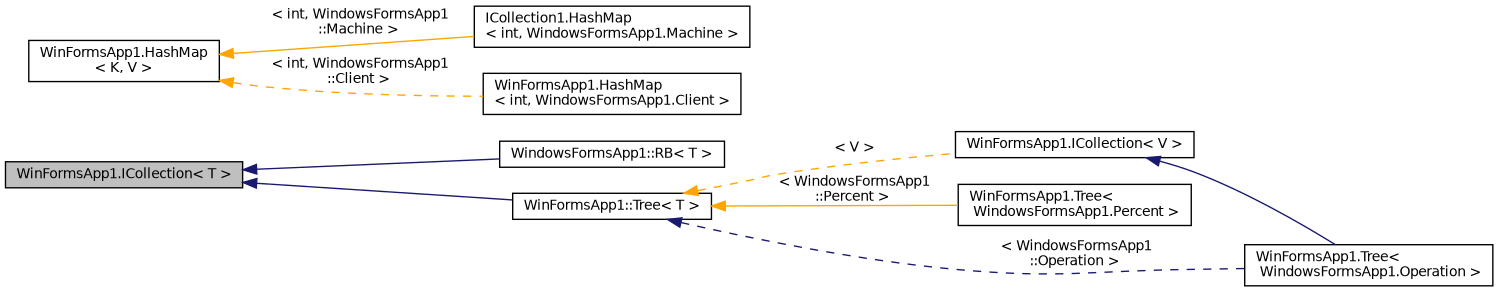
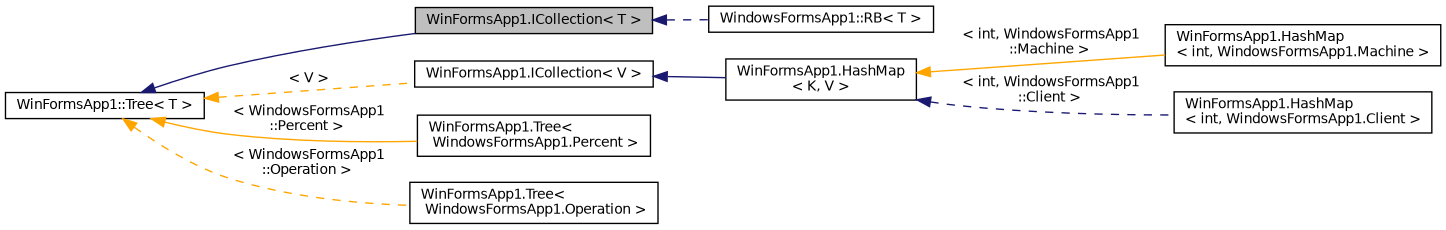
node "ICollection1.HashMap < int, WindowsFormsApp1.Machine >": label "ICollection1.HashMap < int, WindowsFormsApp1.Machine >" -> "WinFormsApp1.HashMap < int, WindowsFormsApp1.Machine >"
edge "WinFormsApp1.HashMap < int, WindowsFormsApp1.Client >" -> "WinFormsApp1.HashMap < K, V >": color orange -> midnightblue
edge "WindowsFormsApp1::RB< T >" -> "WinFormsApp1.ICollection< T >": style solid -> dashed
edge "WinFormsApp1::Tree< T >" -> "WinFormsApp1.ICollection< T >": reversed
edge "WinFormsApp1.Tree< WindowsFormsApp1.Operation >" -> "WinFormsApp1.ICollection< V >": now "WinFormsApp1.HashMap < K, V >" -> "WinFormsApp1.ICollection< V >"
edge "WinFormsApp1.Tree< WindowsFormsApp1.Operation >" -> "WinFormsApp1::Tree< T >": color midnightblue -> orange
